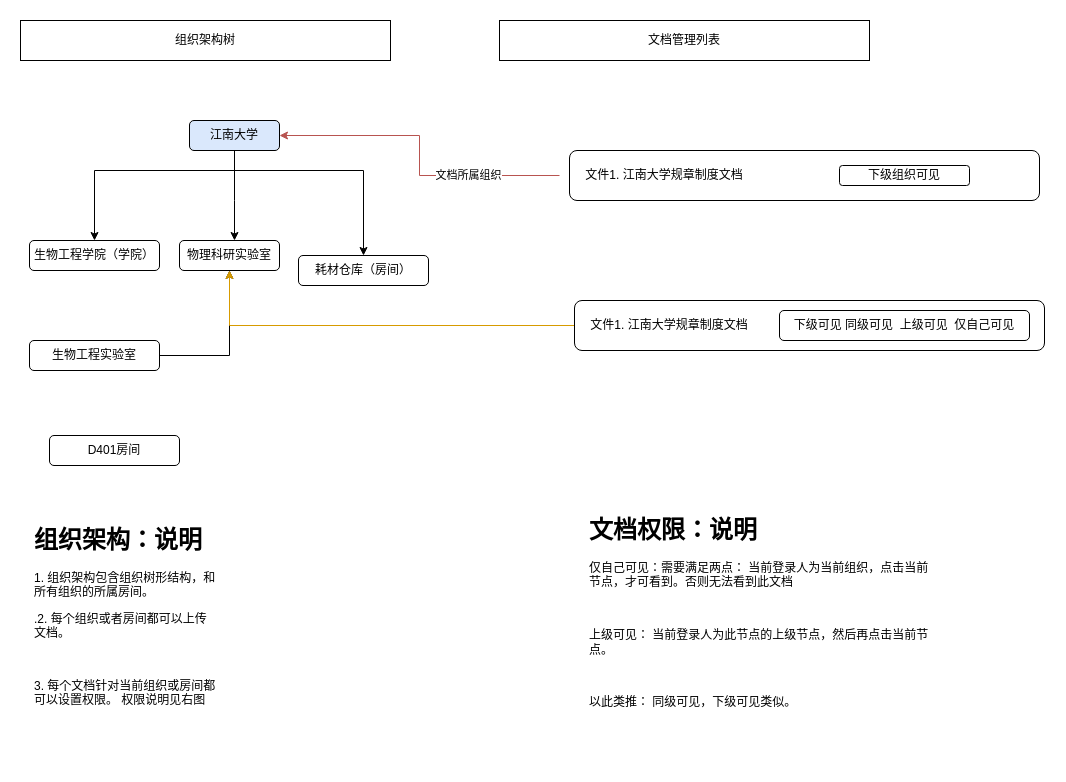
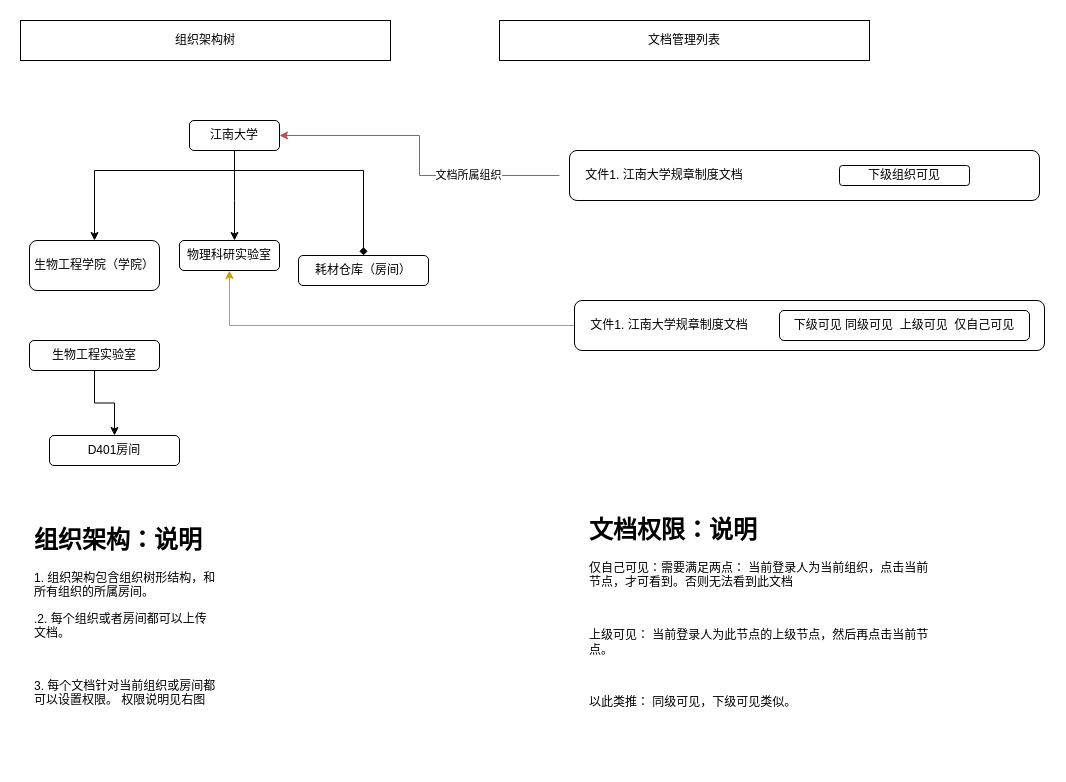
node "江南大学": fillcolor #dae8fc -> #ffffff
edge "江南大学" -> "耗材仓库（房间）": arrowhead classic -> diamond
node "生物工程学院（学院）": size 130x30 -> 130x50
edge "生物工程实验室" -> "物理科研实验室": now "生物工程实验室" -> "D401房间"
